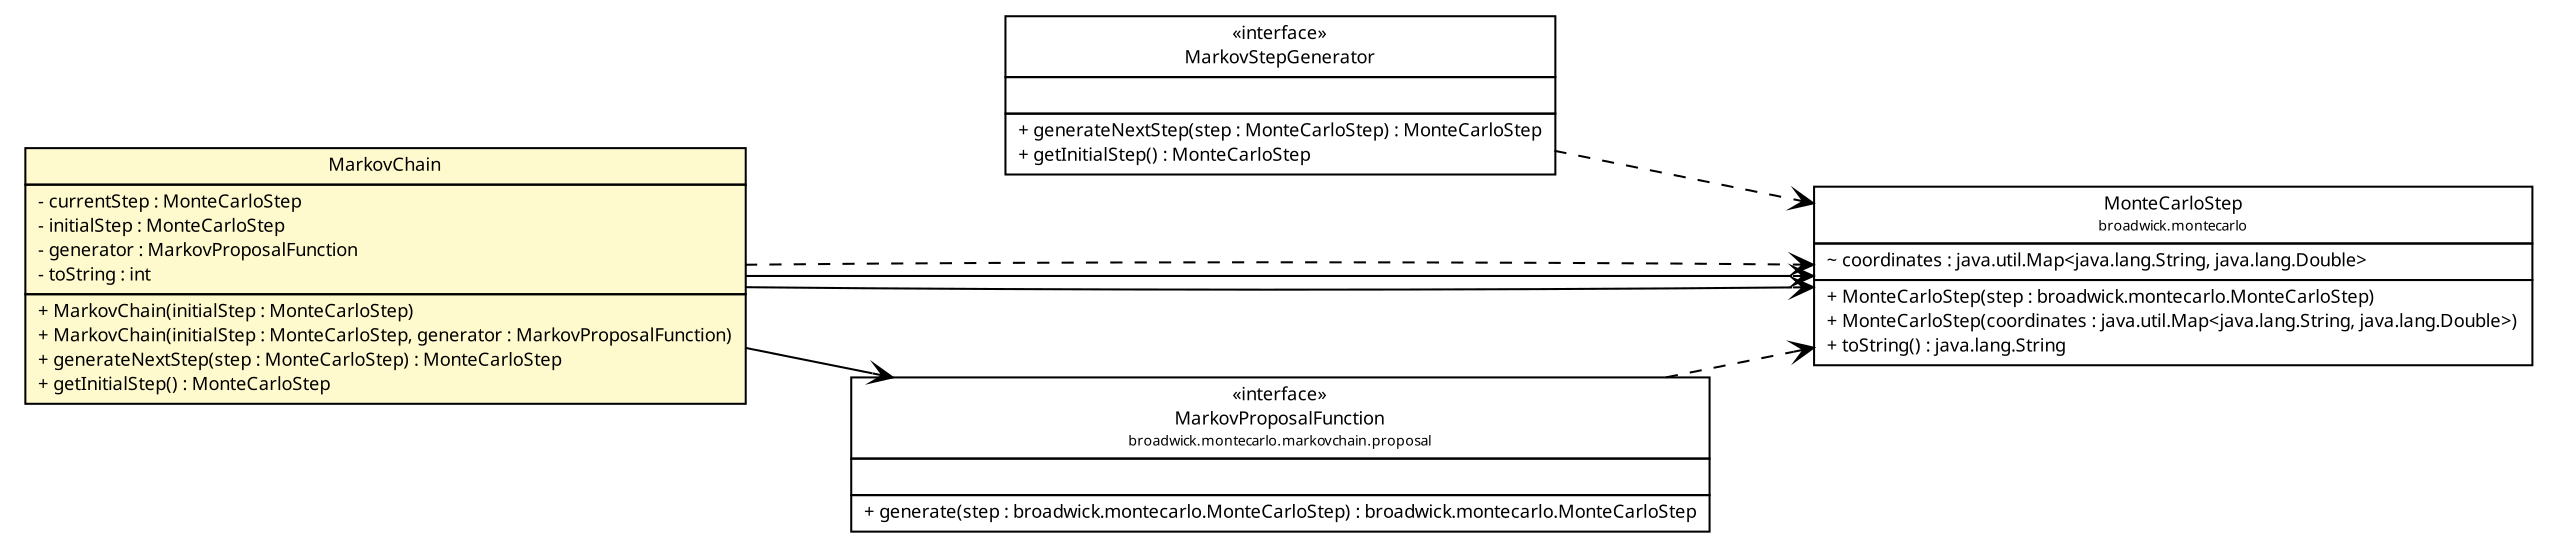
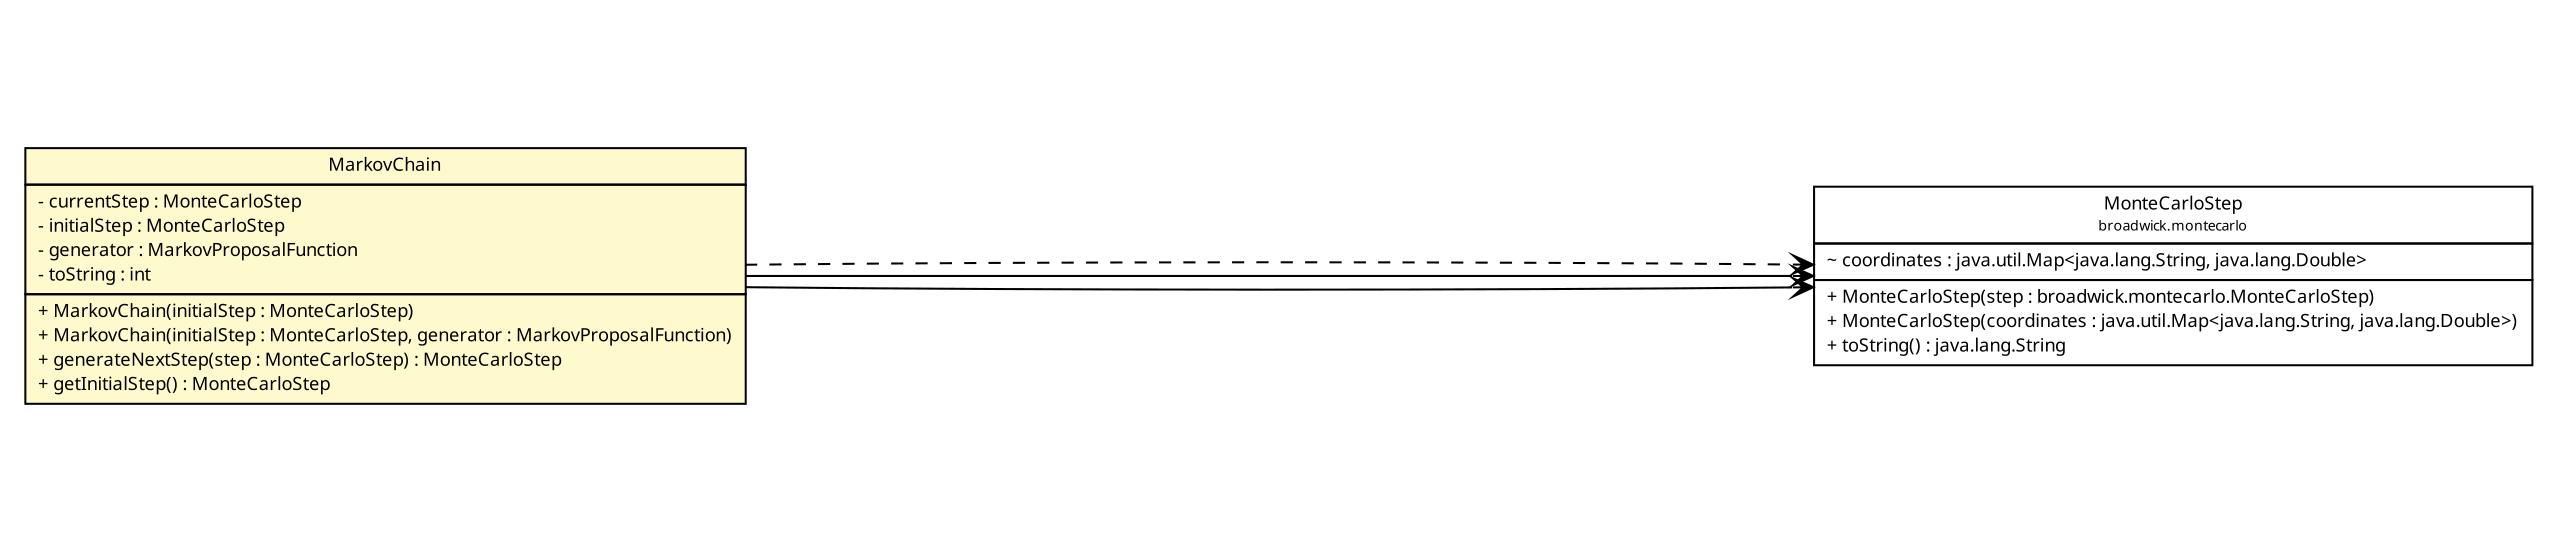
node "MarkovStepGenerator": removed
node "MarkovProposalFunction": removed
